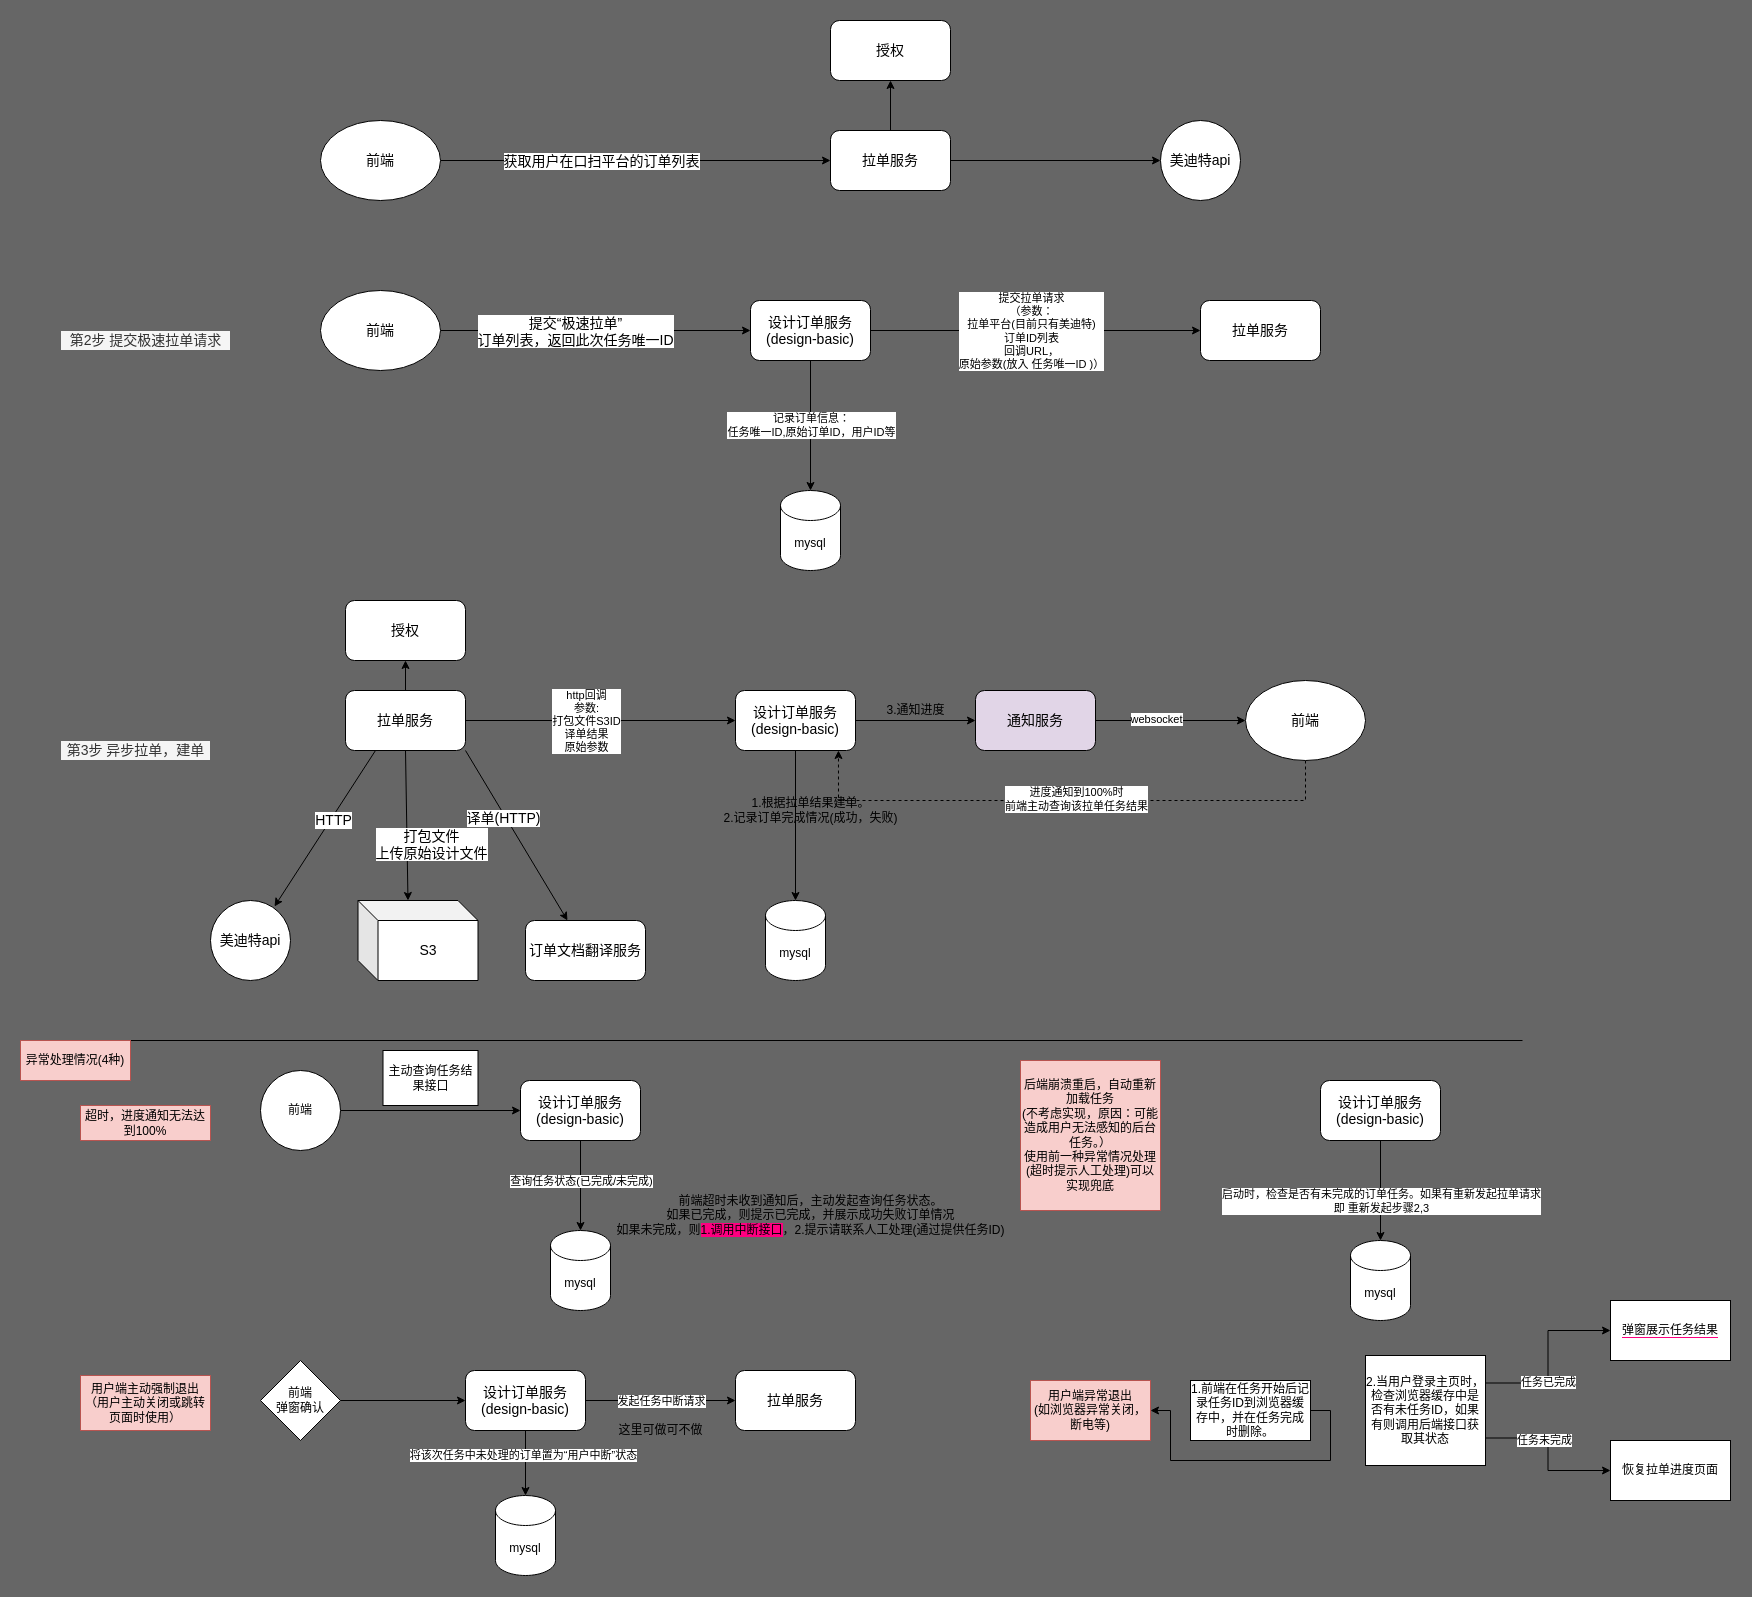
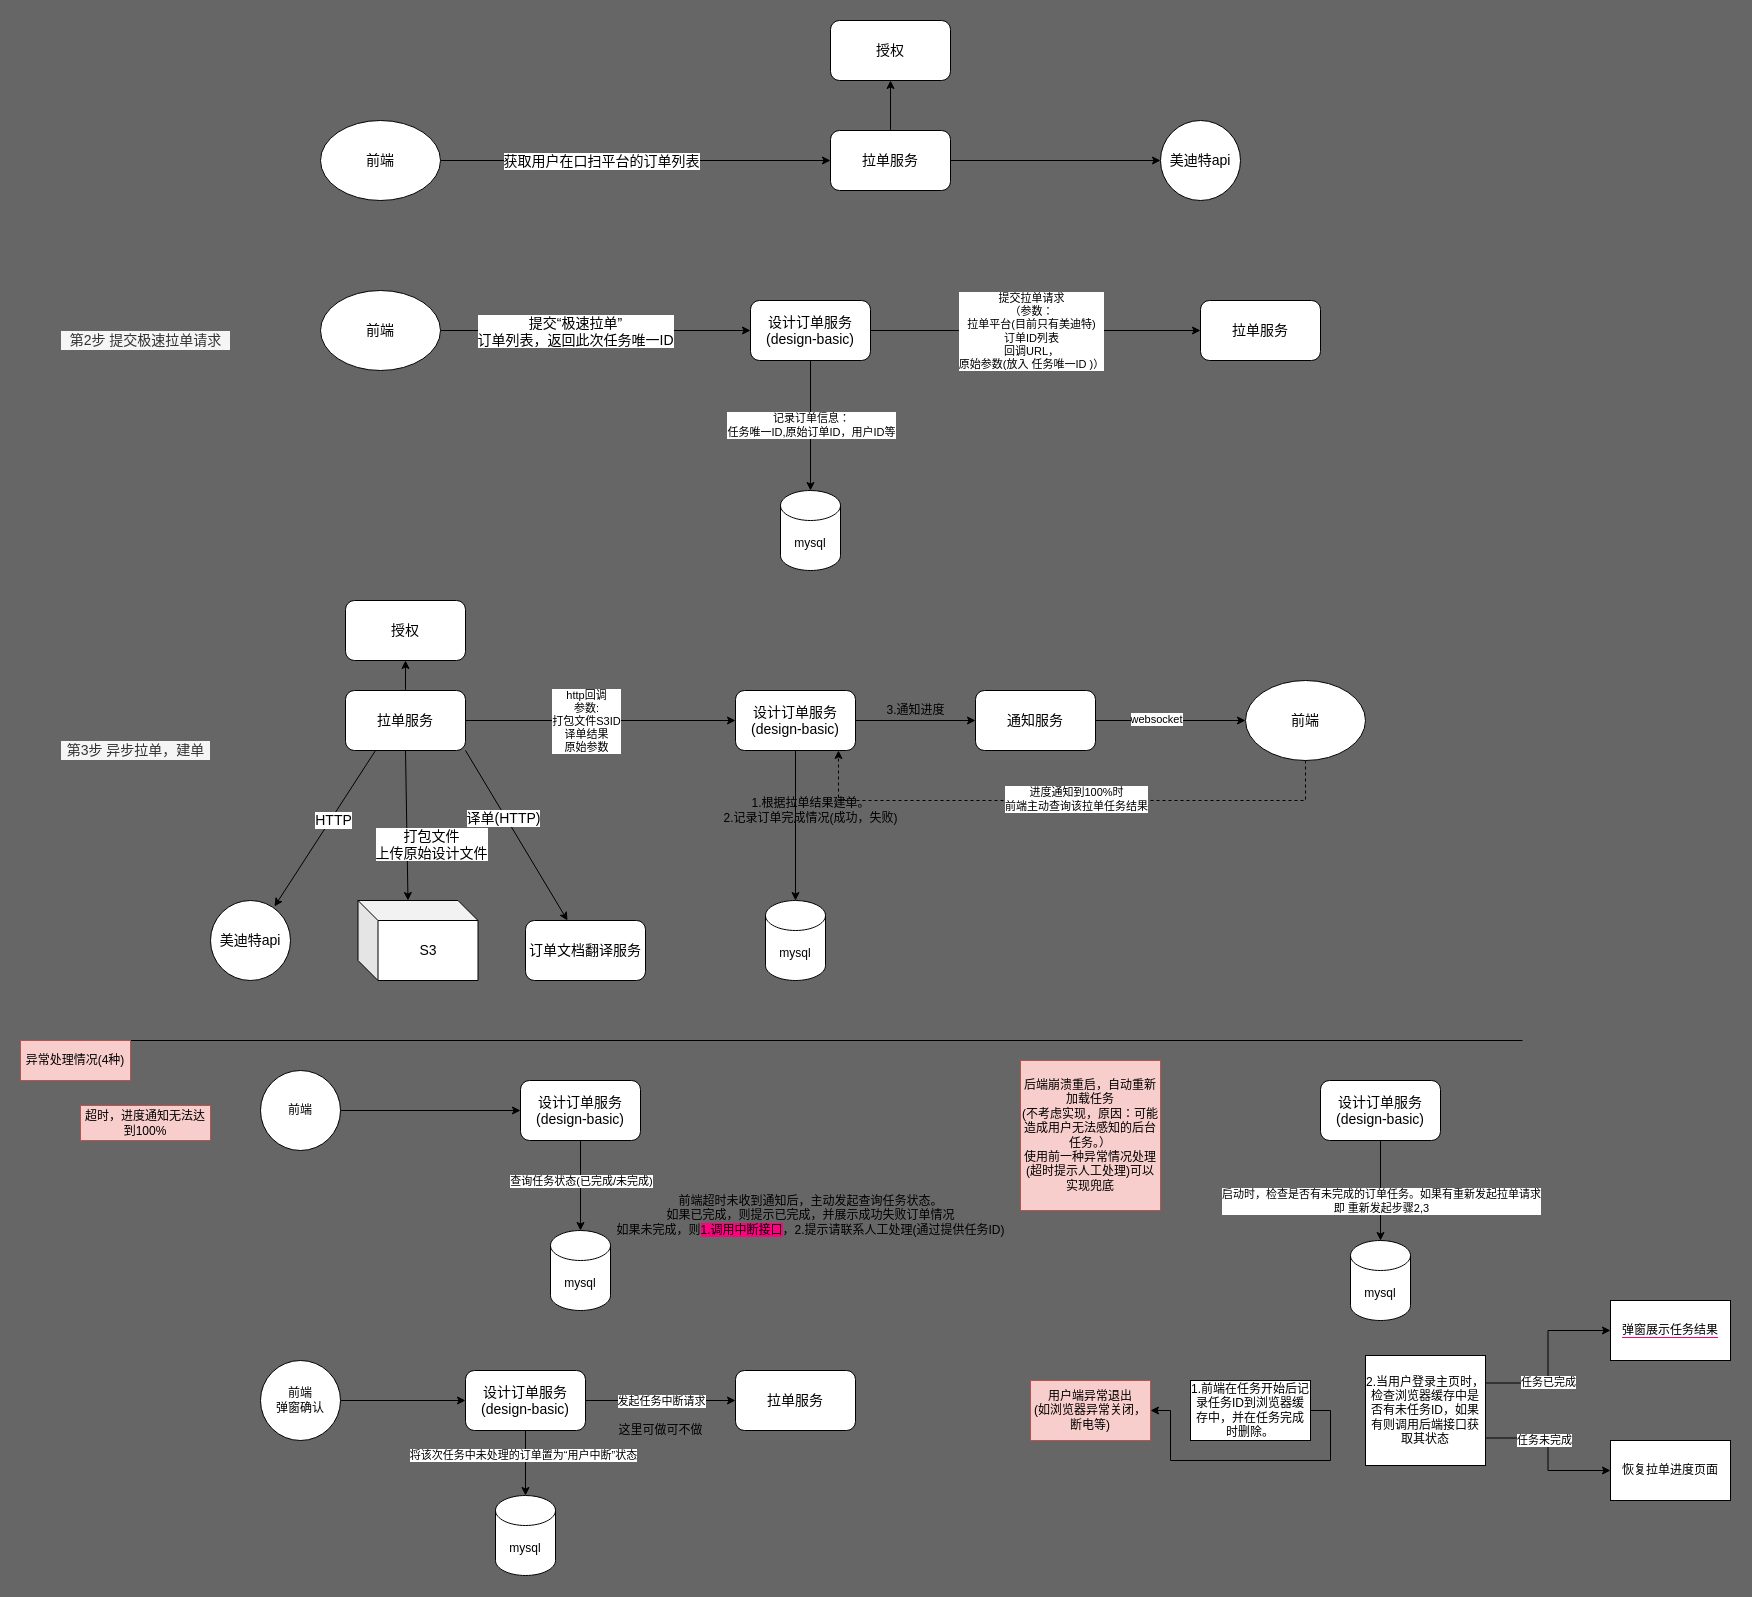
node "通知服务": fillcolor #e1d5e7 -> #ffffff
node "主动查询任务结果接口": removed
node "前端 弹窗确认": shape diamond -> ellipse
node "用户端主动强制退出 （用户主动关闭或跳转页面时使用）": removed
